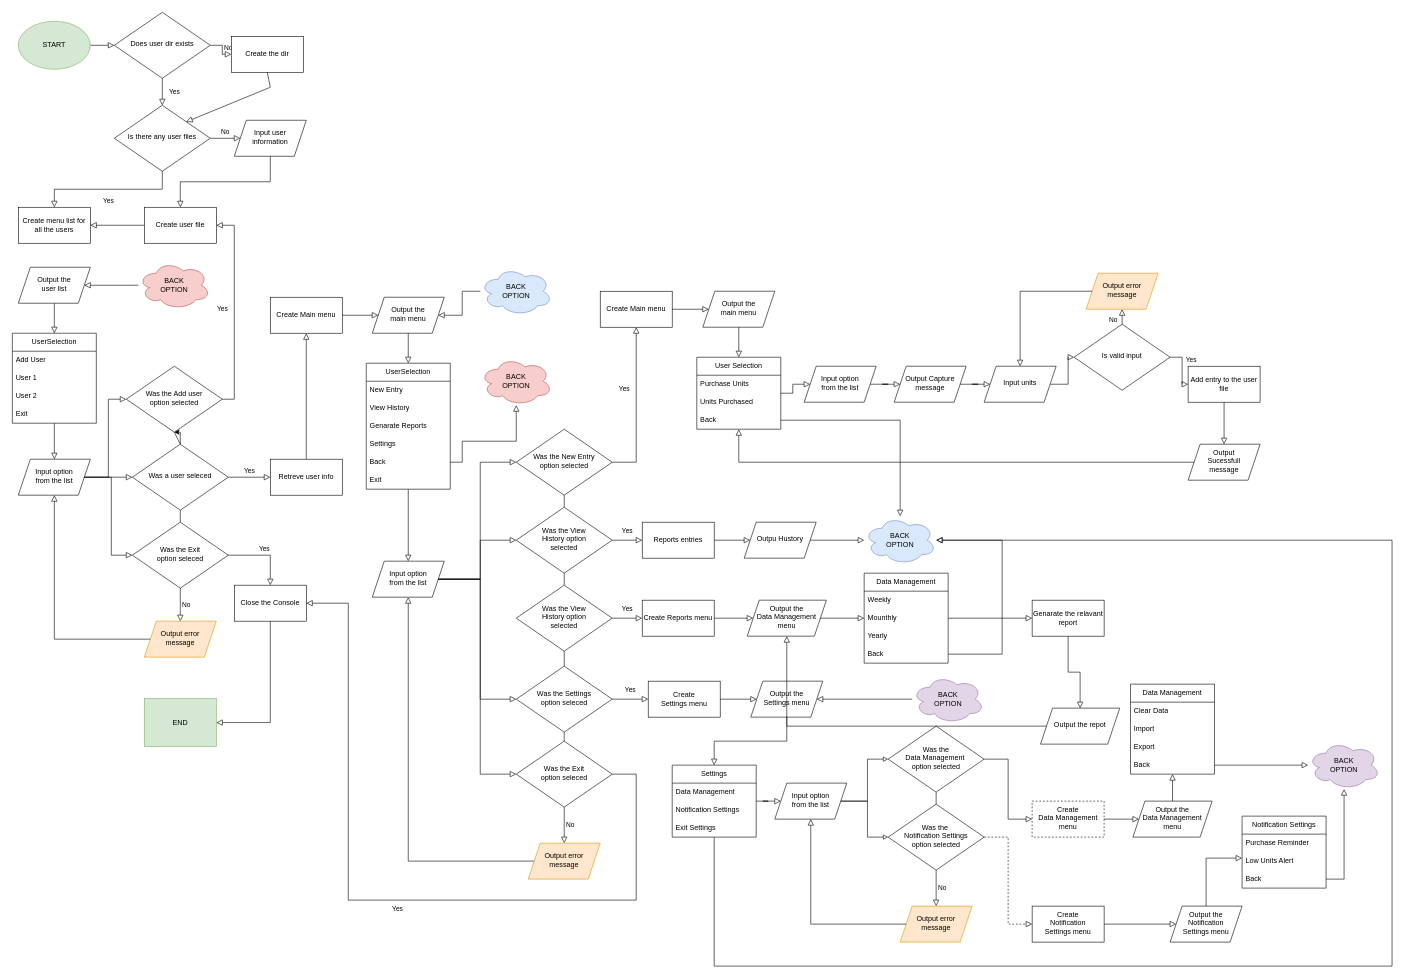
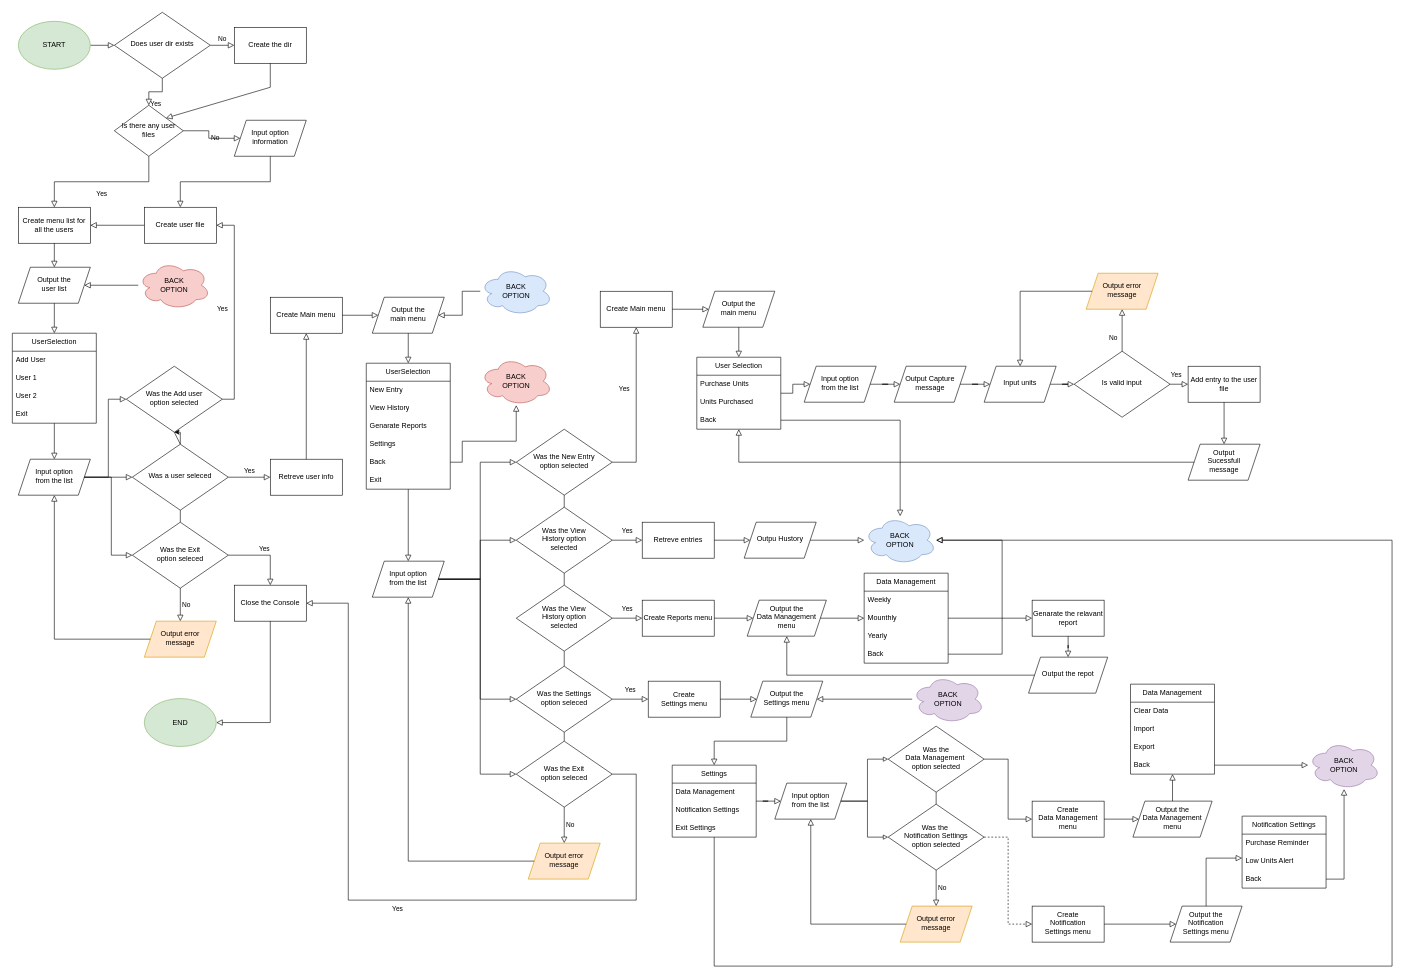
node "Create the dir": moved (267, 54) -> (270, 45)
node "Input user information": label "Input user information" -> "Input option information"
node "Is there any user files": size 96x66 -> 69x51
edge "Create menu list for all the users" -> "Output the user list": added
node "Is valid input": moved (1122, 357) -> (1122, 384)
node "Reports entries": label "Reports entries" -> "Retreve entries"
node "END": shape rectangle -> ellipse
node "Output the repot": moved (1080, 726) -> (1068, 675)
node "Create Data Management menu": style dashed -> solid
